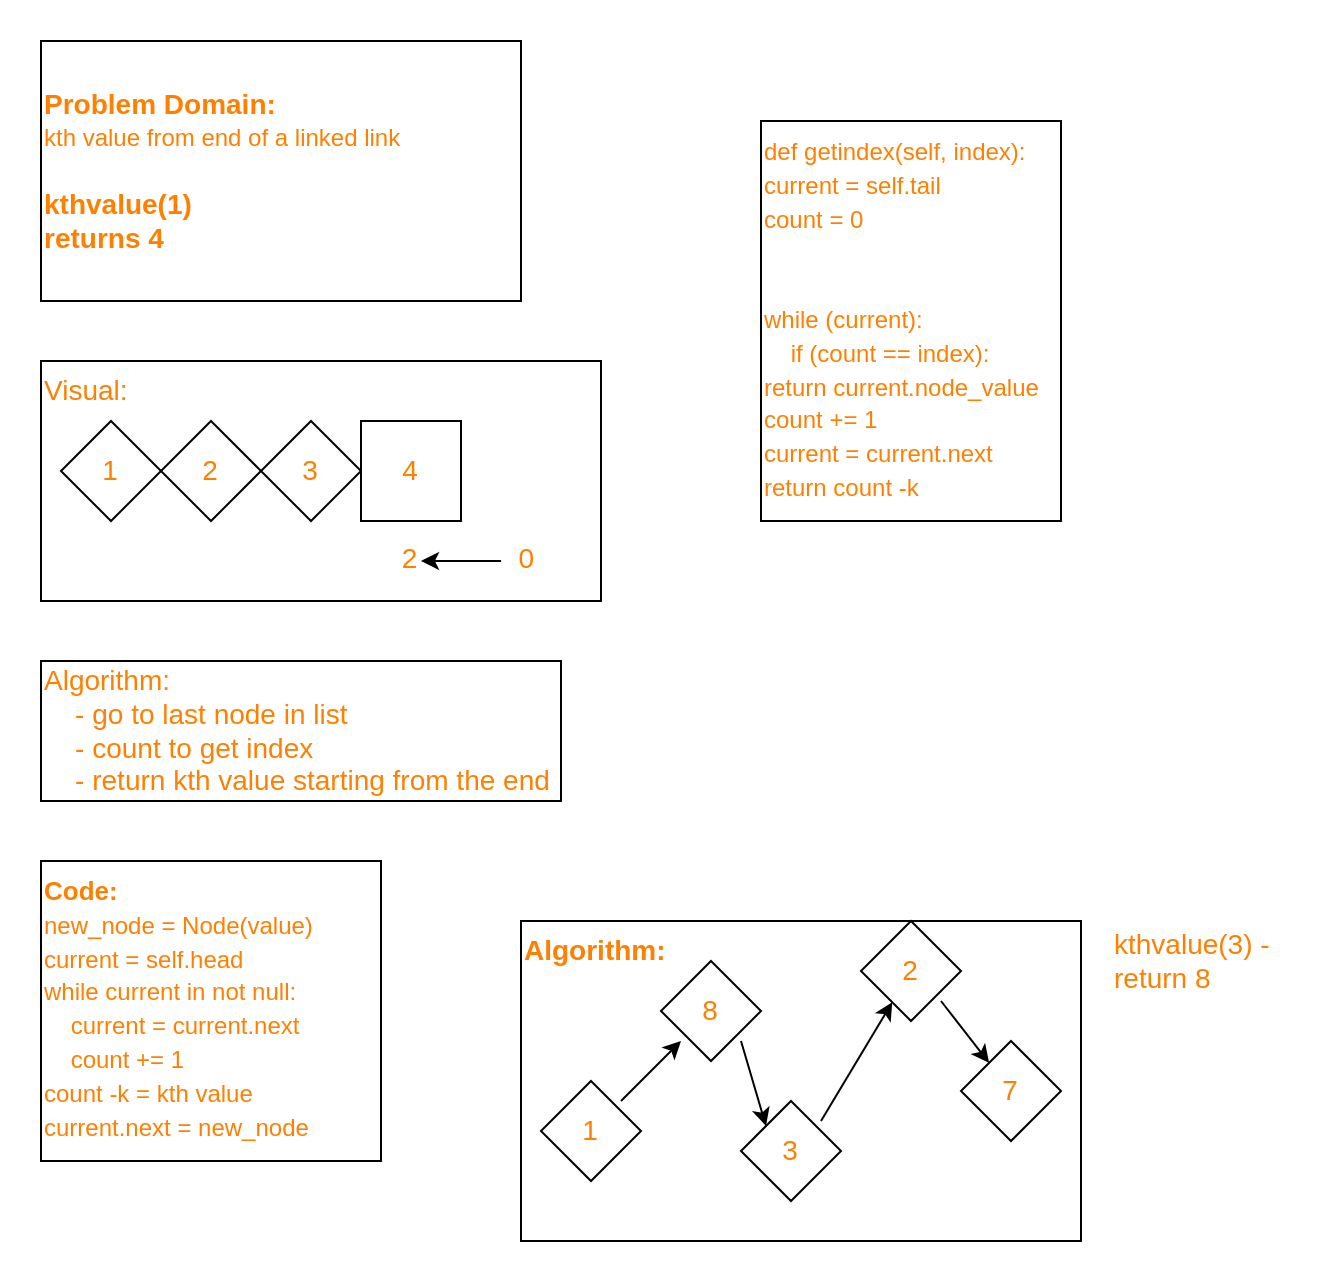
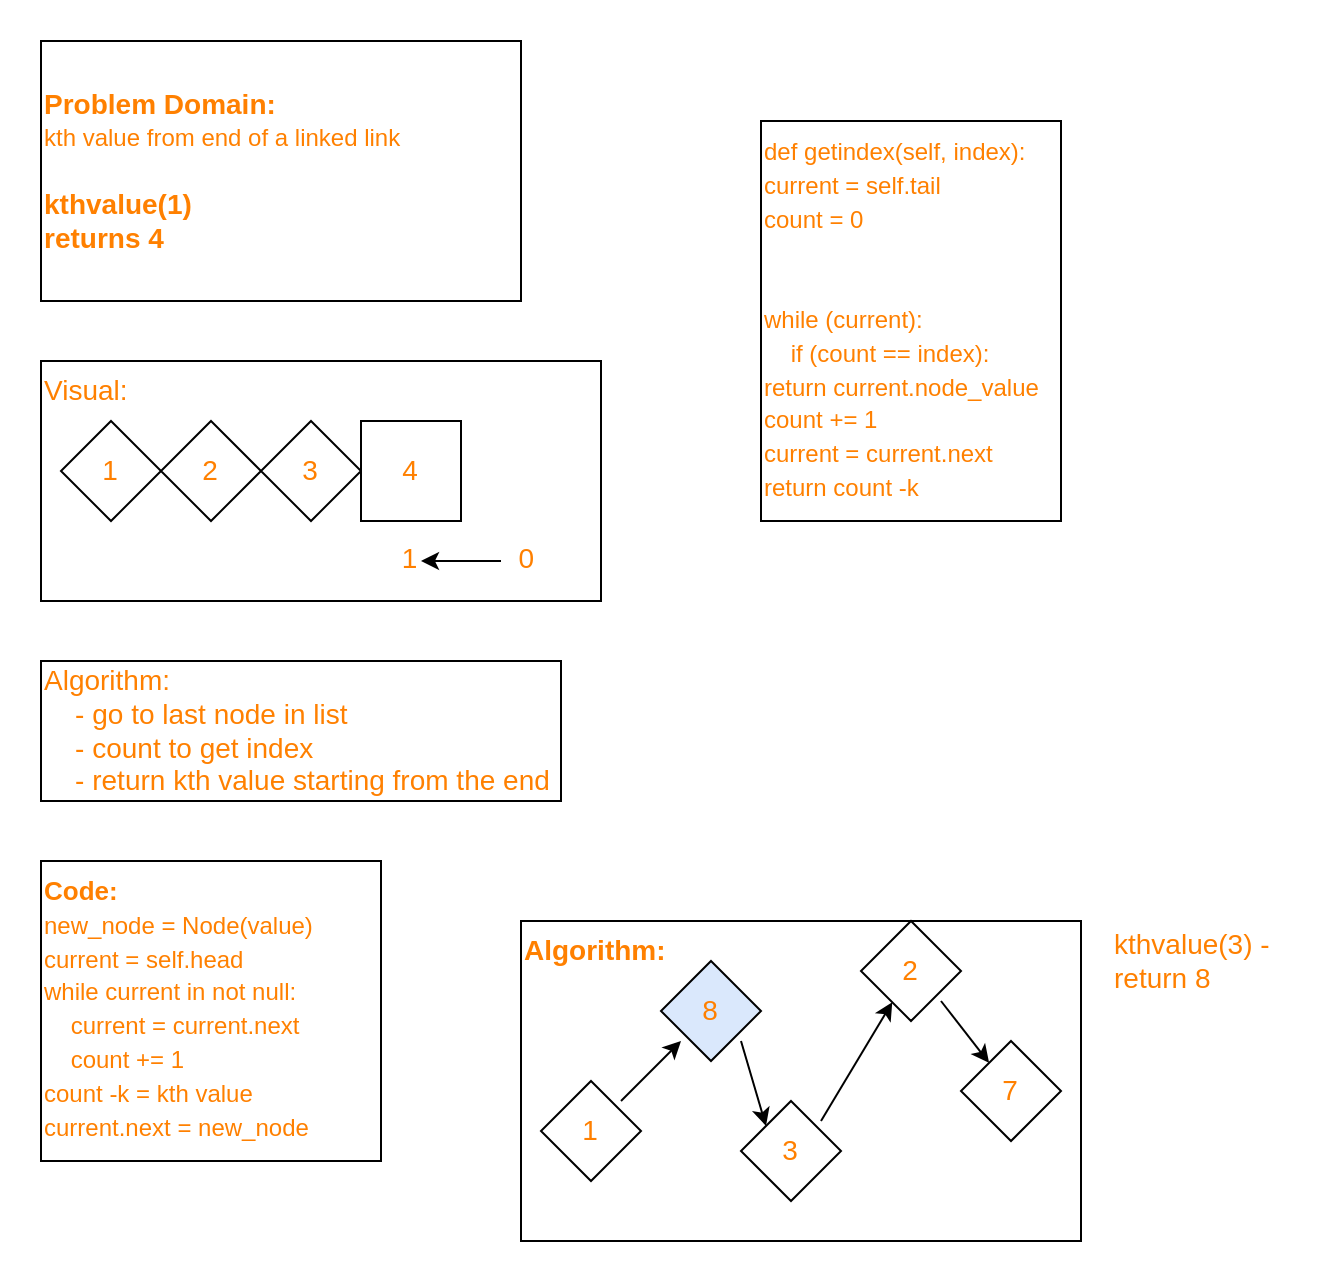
node "Visual: 2 0": label "Visual: 2 0" -> "Visual: 1 0"
node "8": fillcolor #ffffff -> #dae8fc
